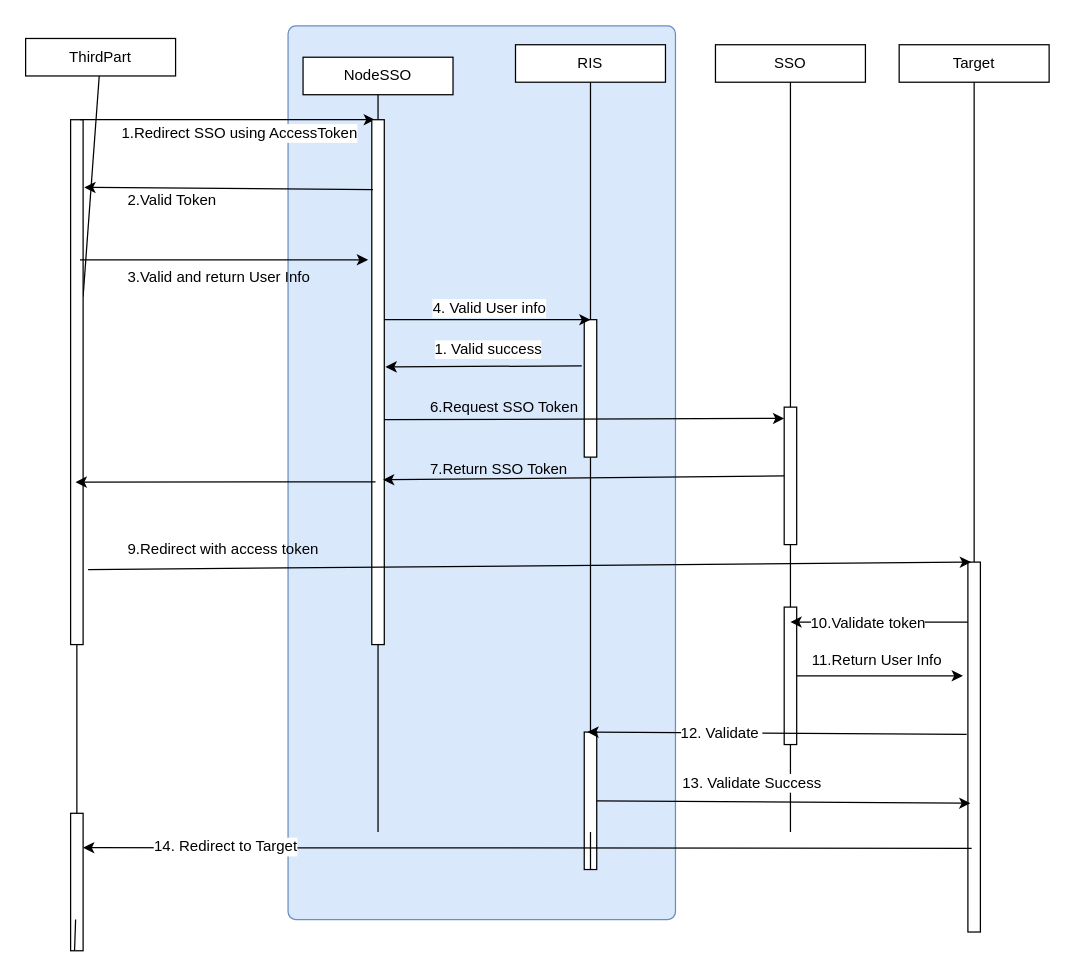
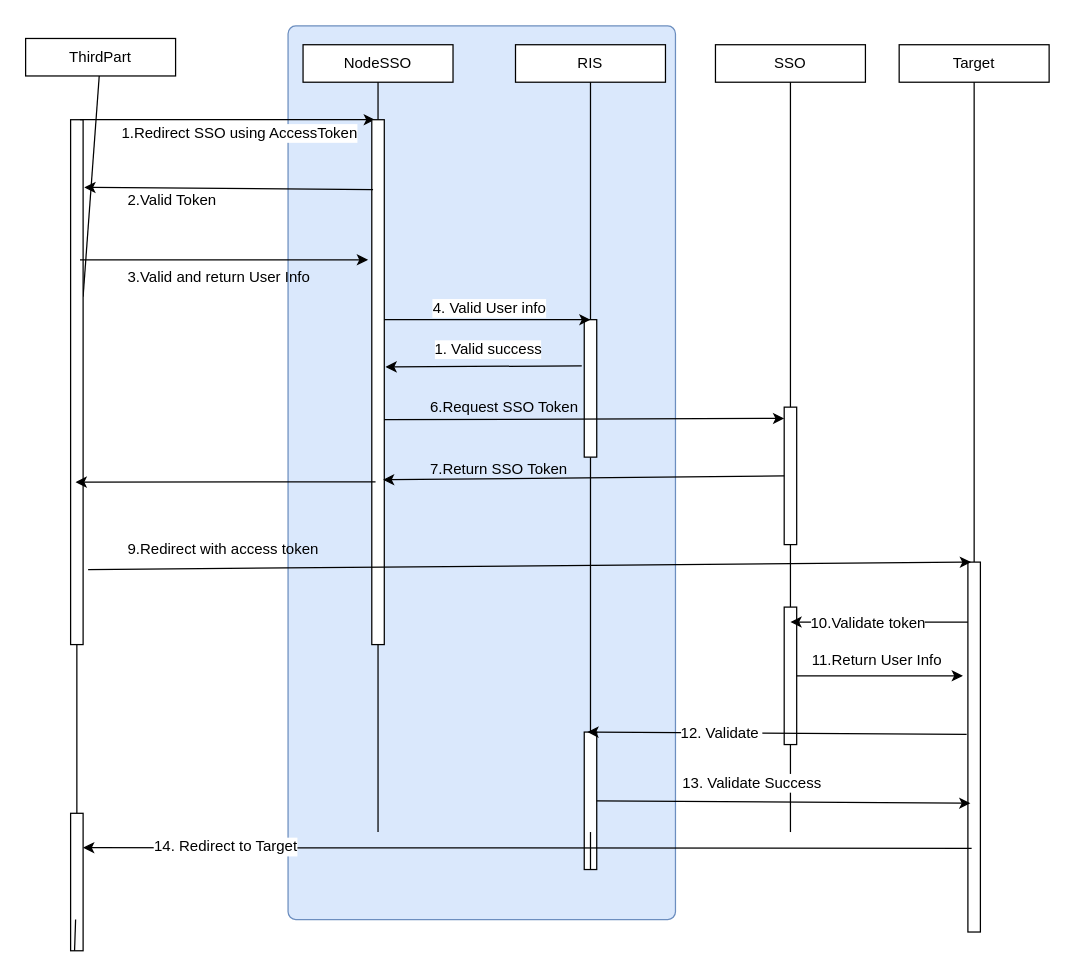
node "NodeSSO": moved (378, 76) -> (378, 63)
